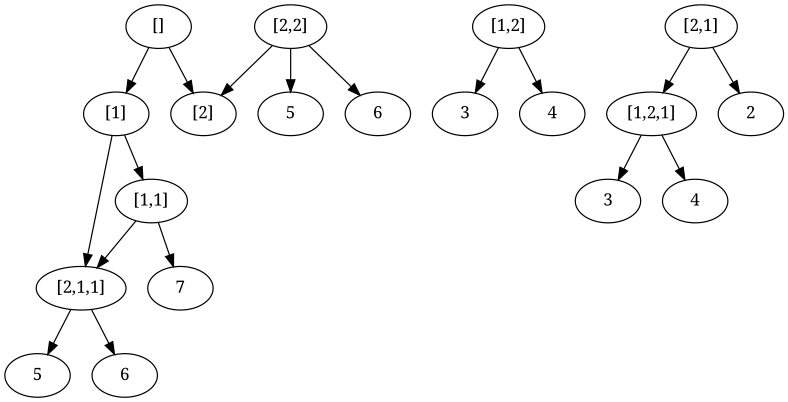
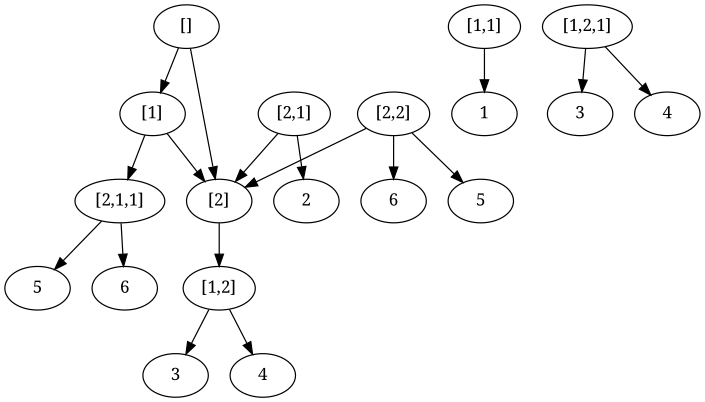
edge "[2,1]" -> "[1,2,1]": now "[2,1]" -> "[2]"
edge "[1]" -> "[1,1]": now "[1]" -> "[2]"
edge "[2]" -> "[1,2]": added
edge "[1,1]" -> "[2,1,1]": removed
node "7": label "7" -> "1"
